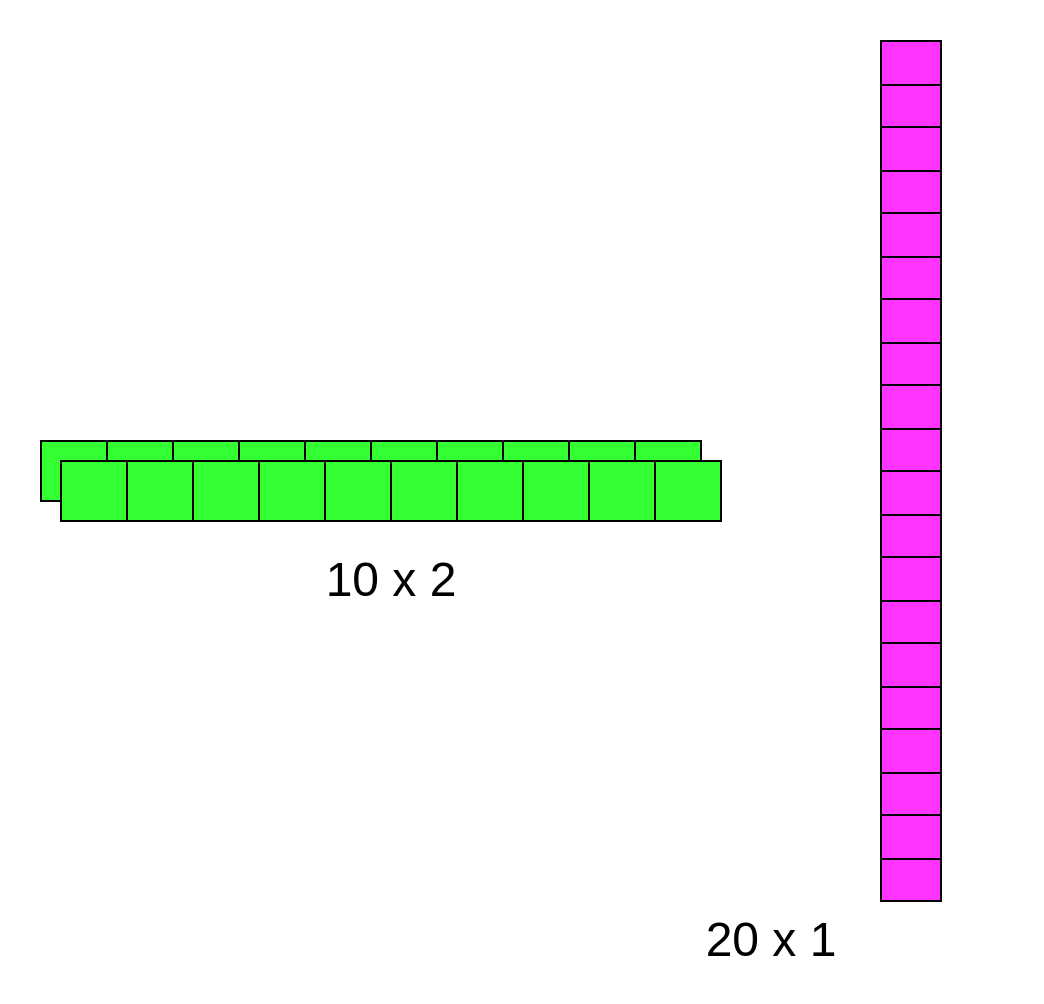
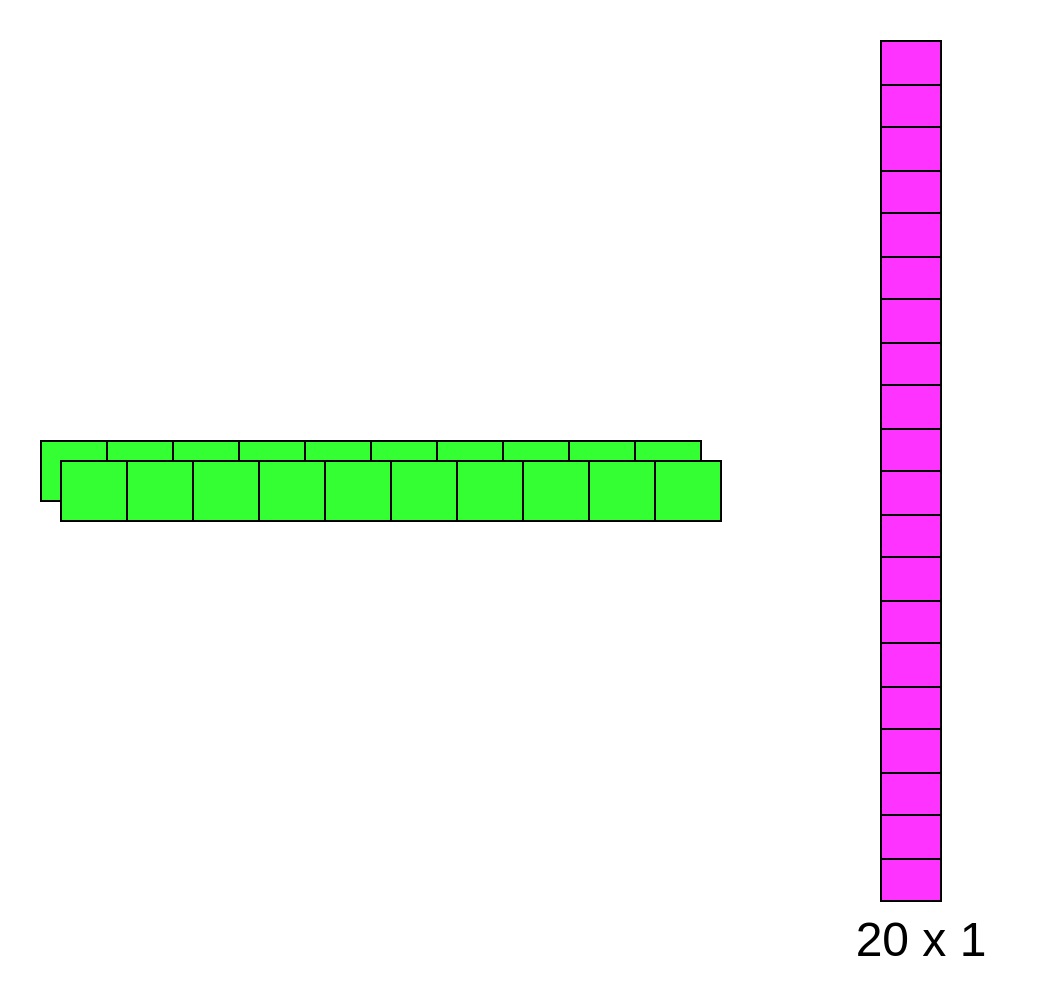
node "10 x 2": removed
node "20 x 1": moved (771, 941) -> (921, 941)
